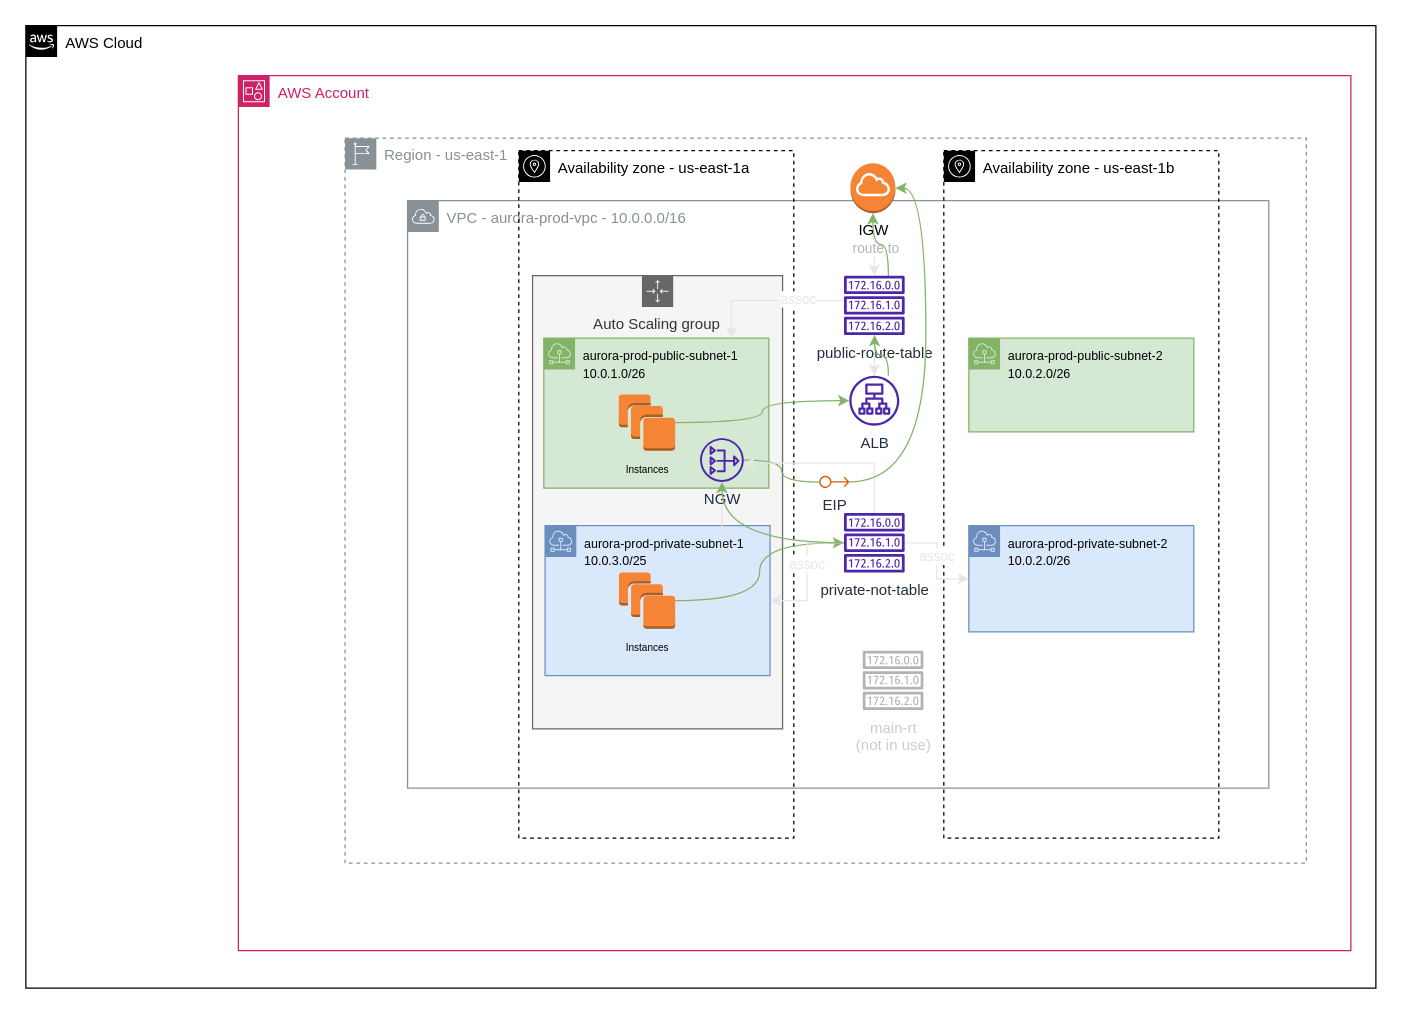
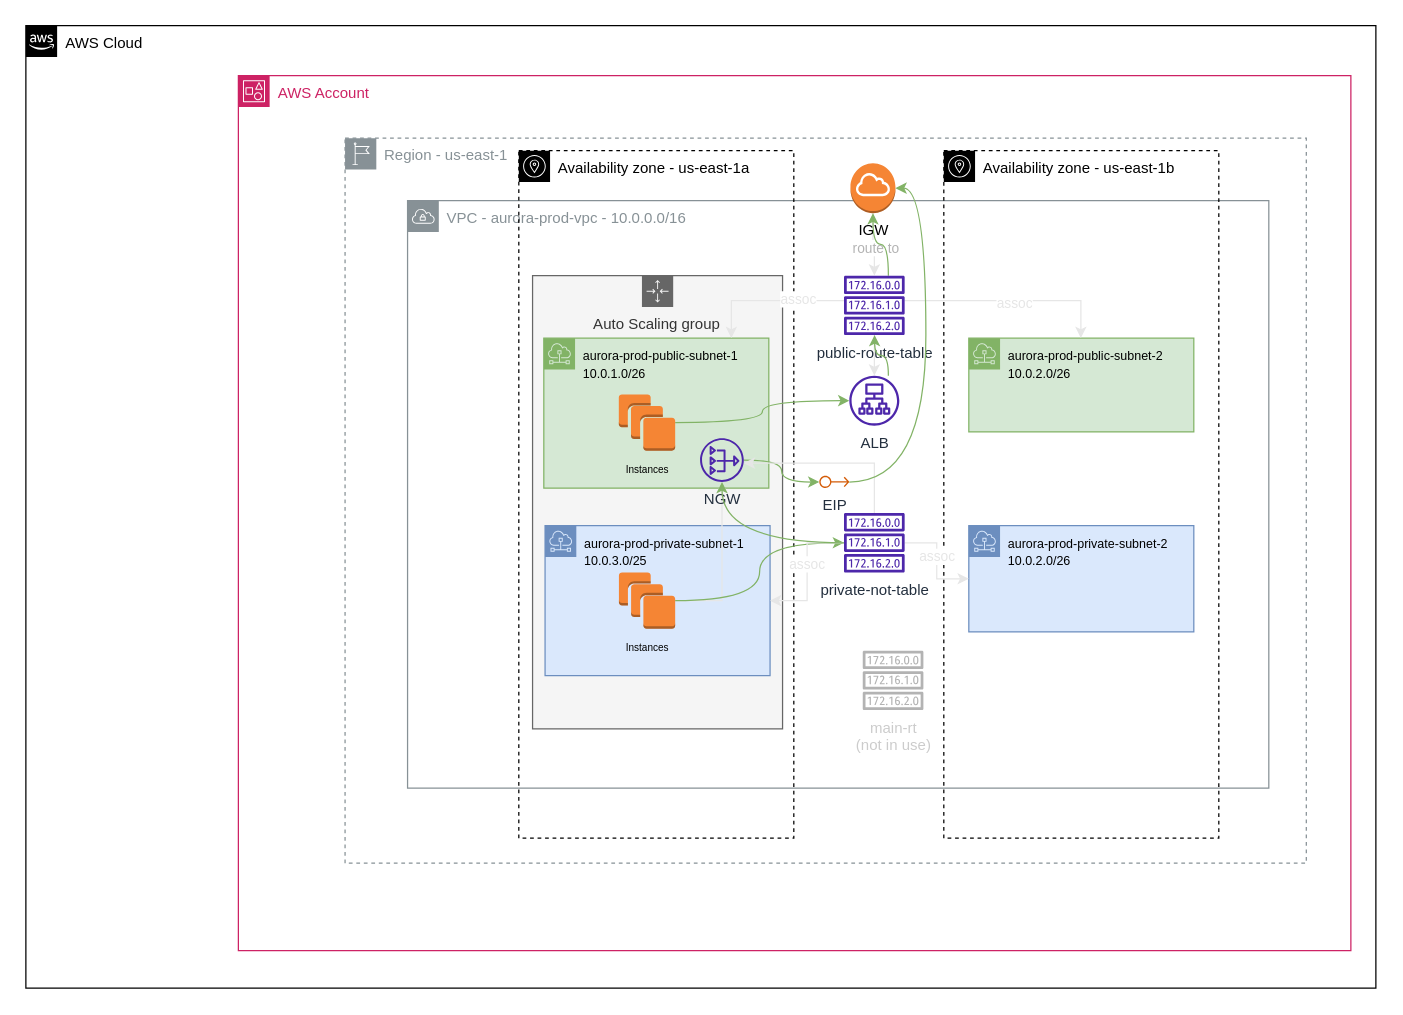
edge "public-route-table" -> "aurora-prod-public-subnet-2 10.0.2.0/26": added, label "assoc"
edge "NGW" -- "EIP": arrowhead none -> classic
